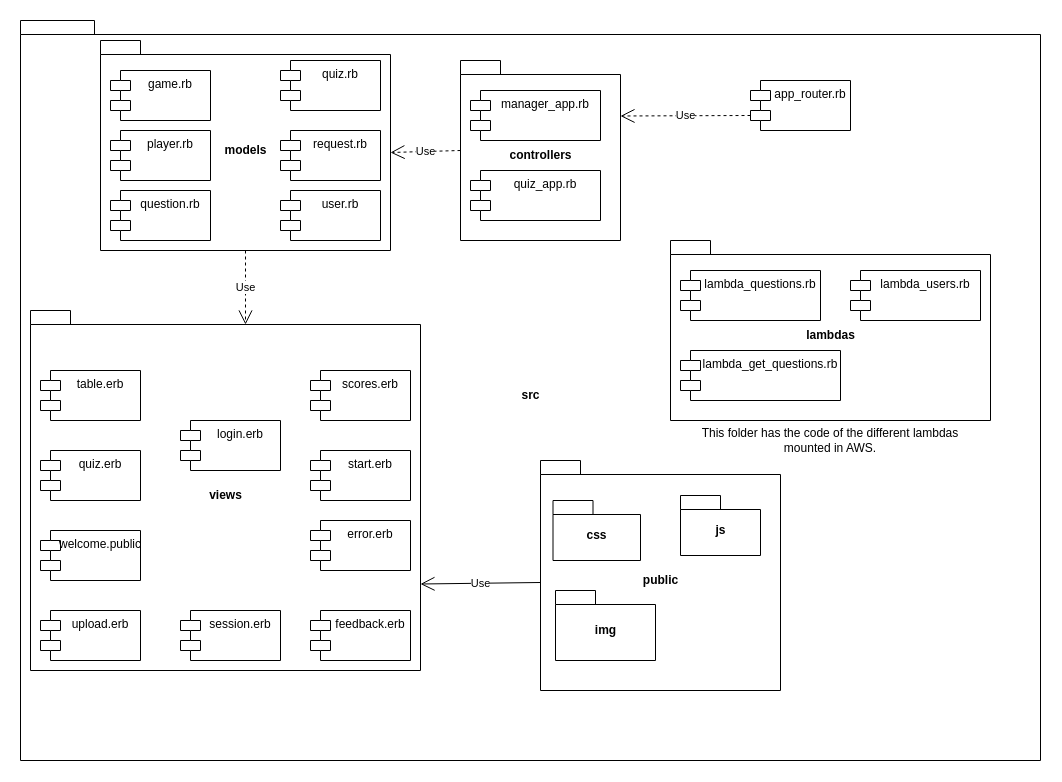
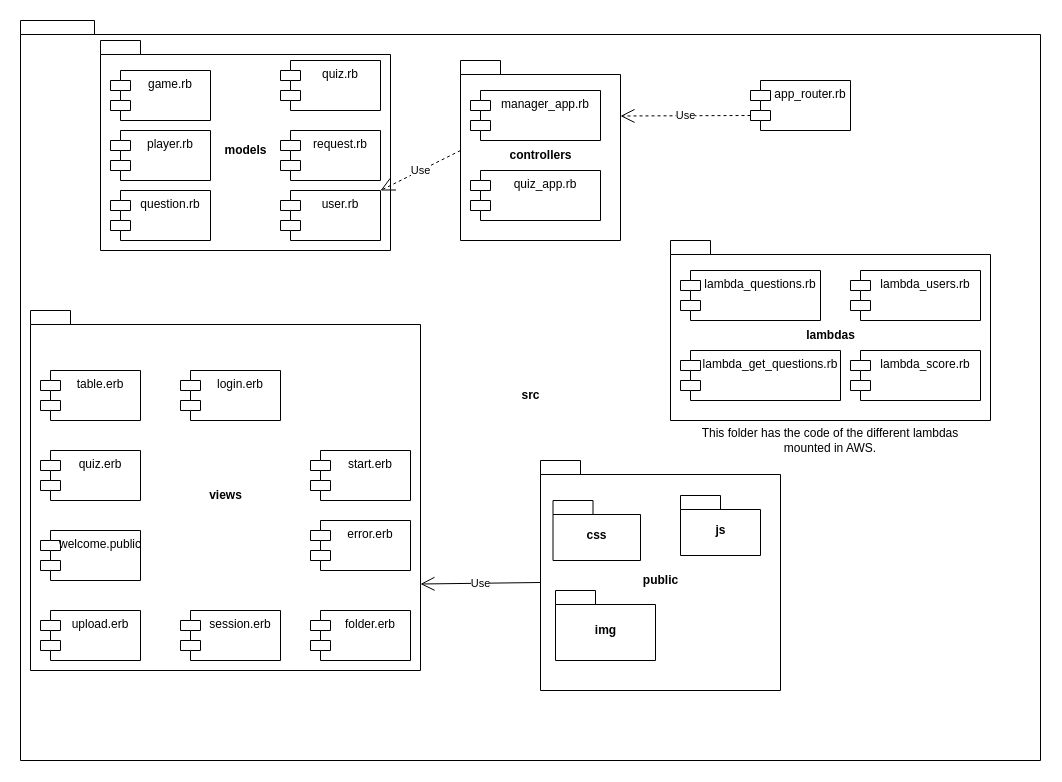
edge "controllers" -> "models": now "controllers" -> "user.rb"
edge "models" -> "views": removed, label "Use"
node "lambda_score.rb": added
node "scores.erb": removed
node "login.erb": moved (231, 446) -> (231, 396)
node "feedback.erb": label "feedback.erb" -> "folder.erb"
